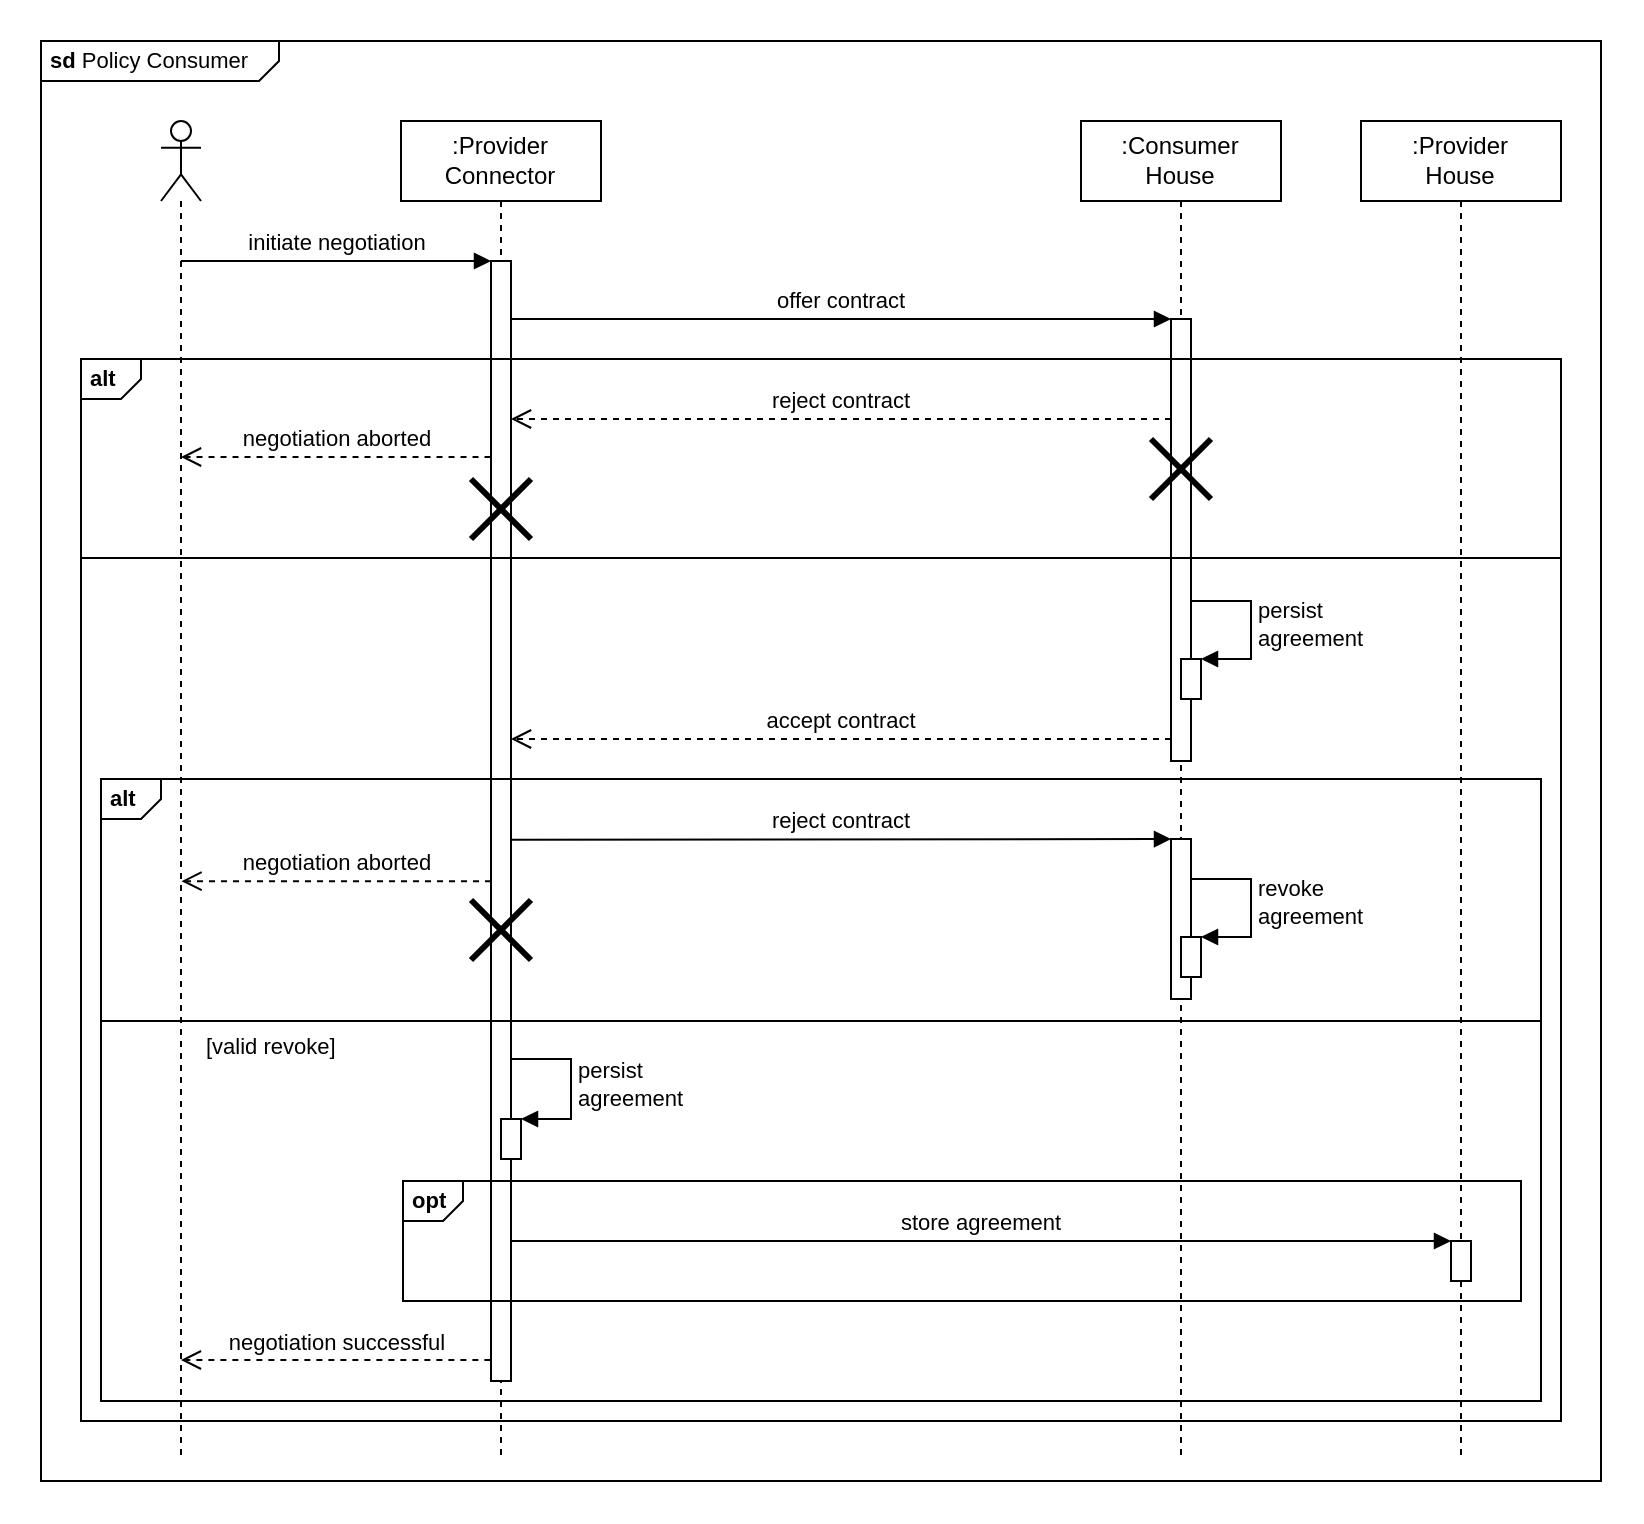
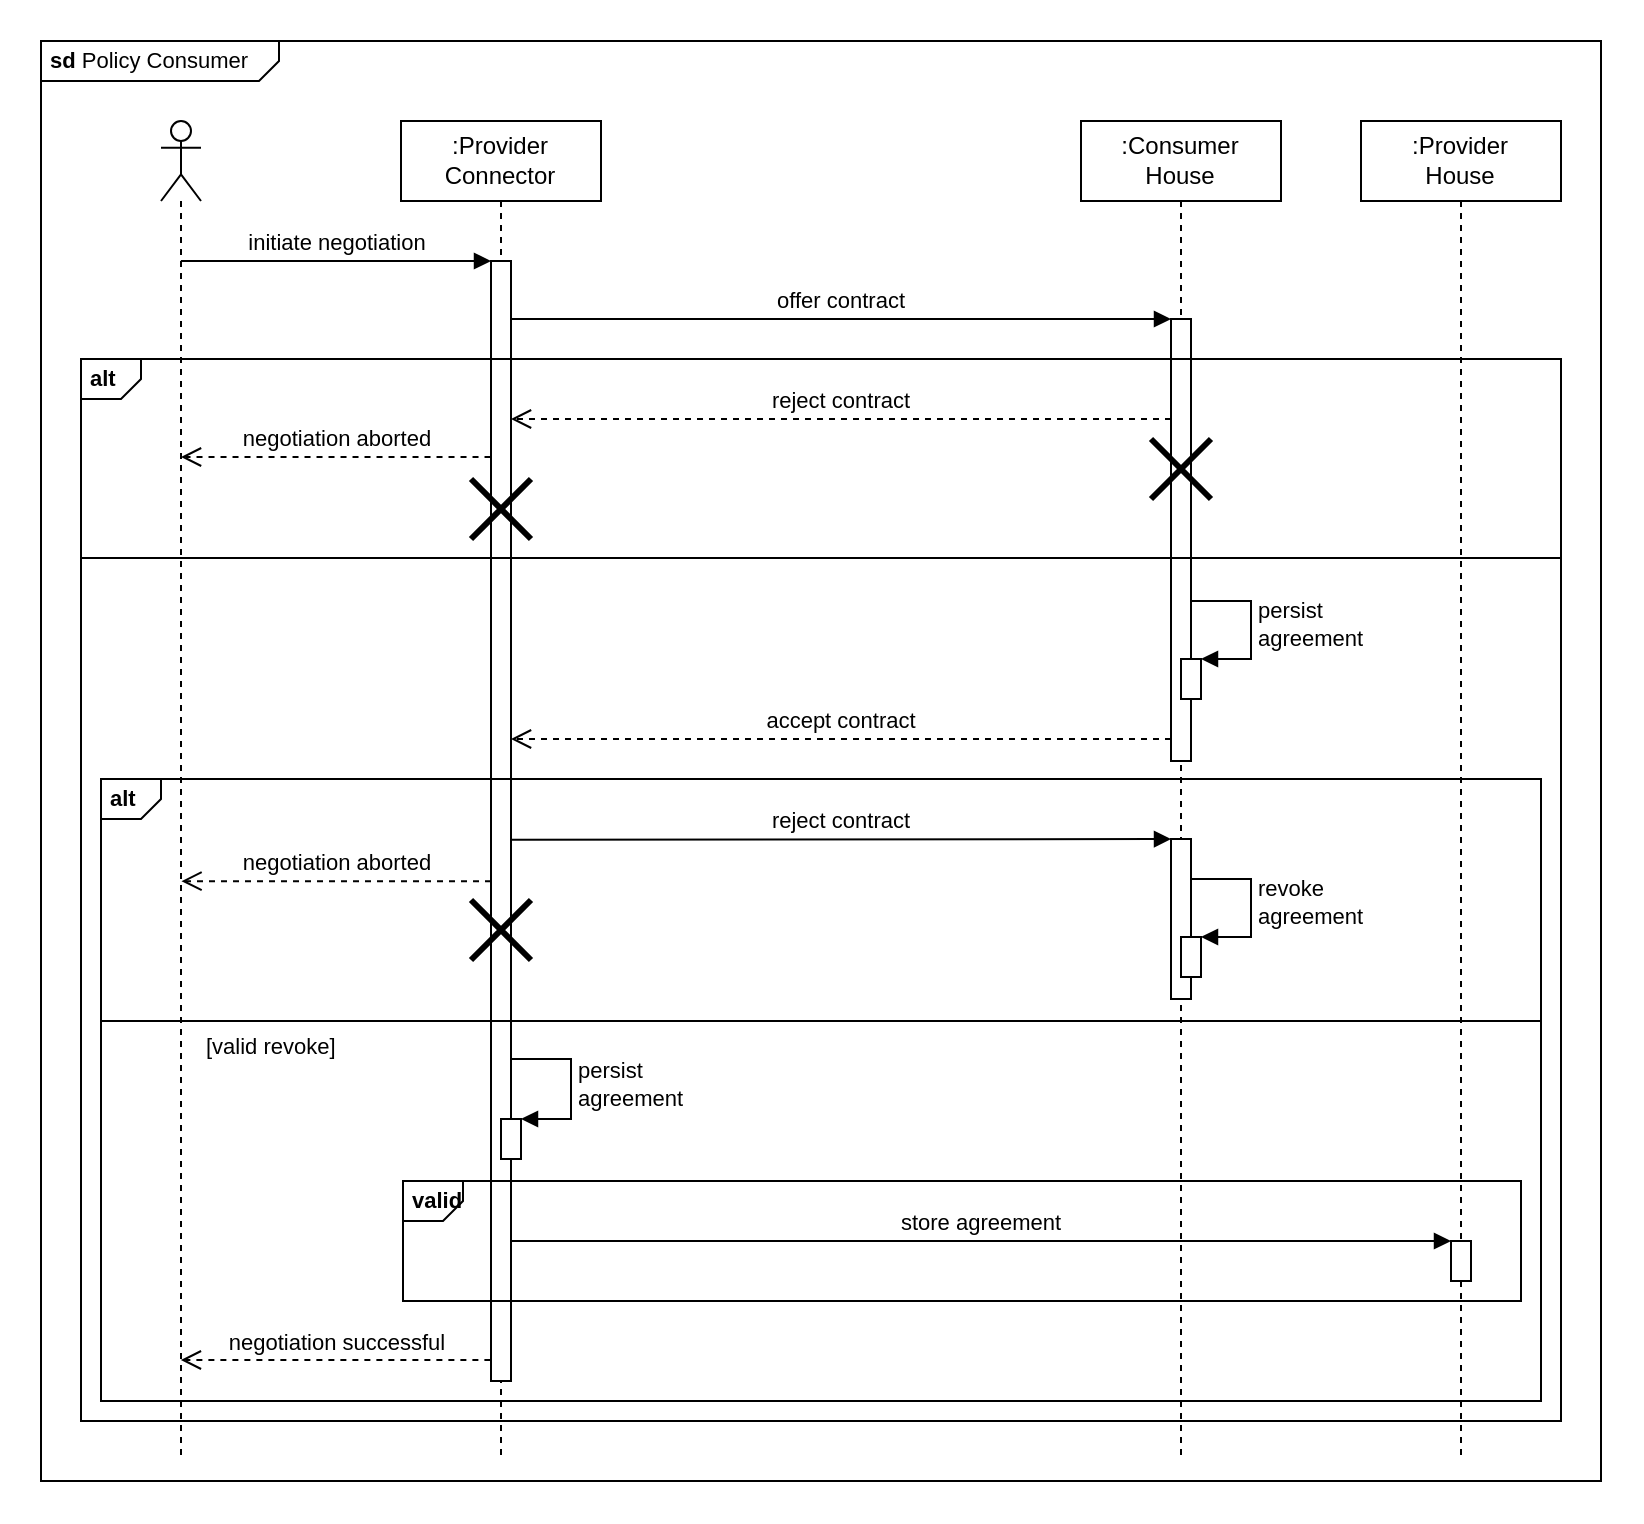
node "opt": label "opt" -> "valid"
